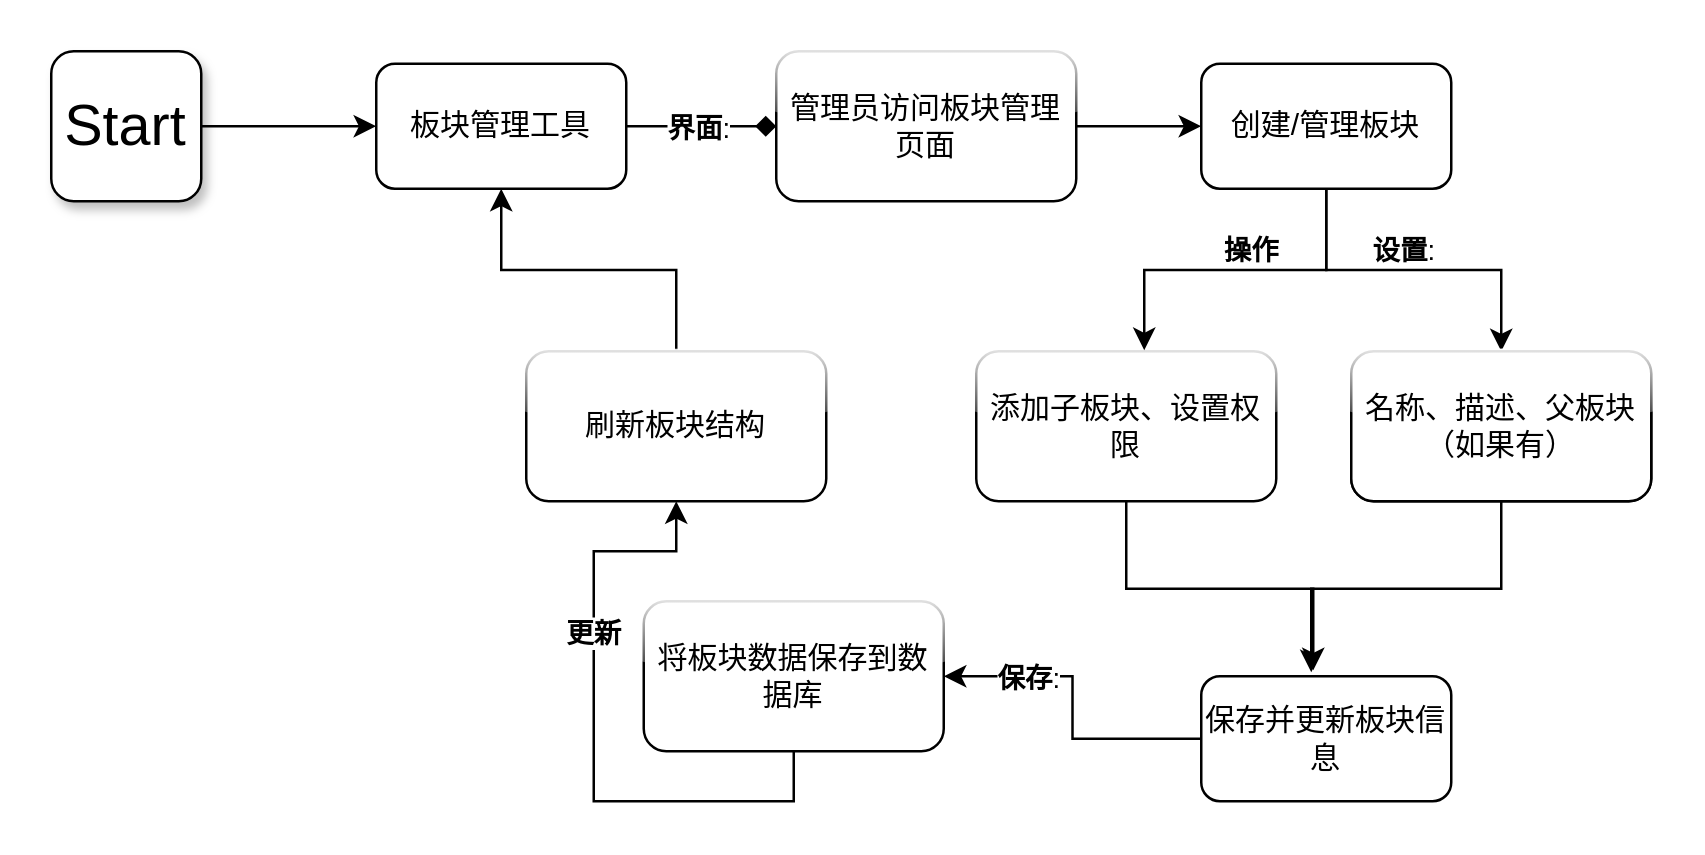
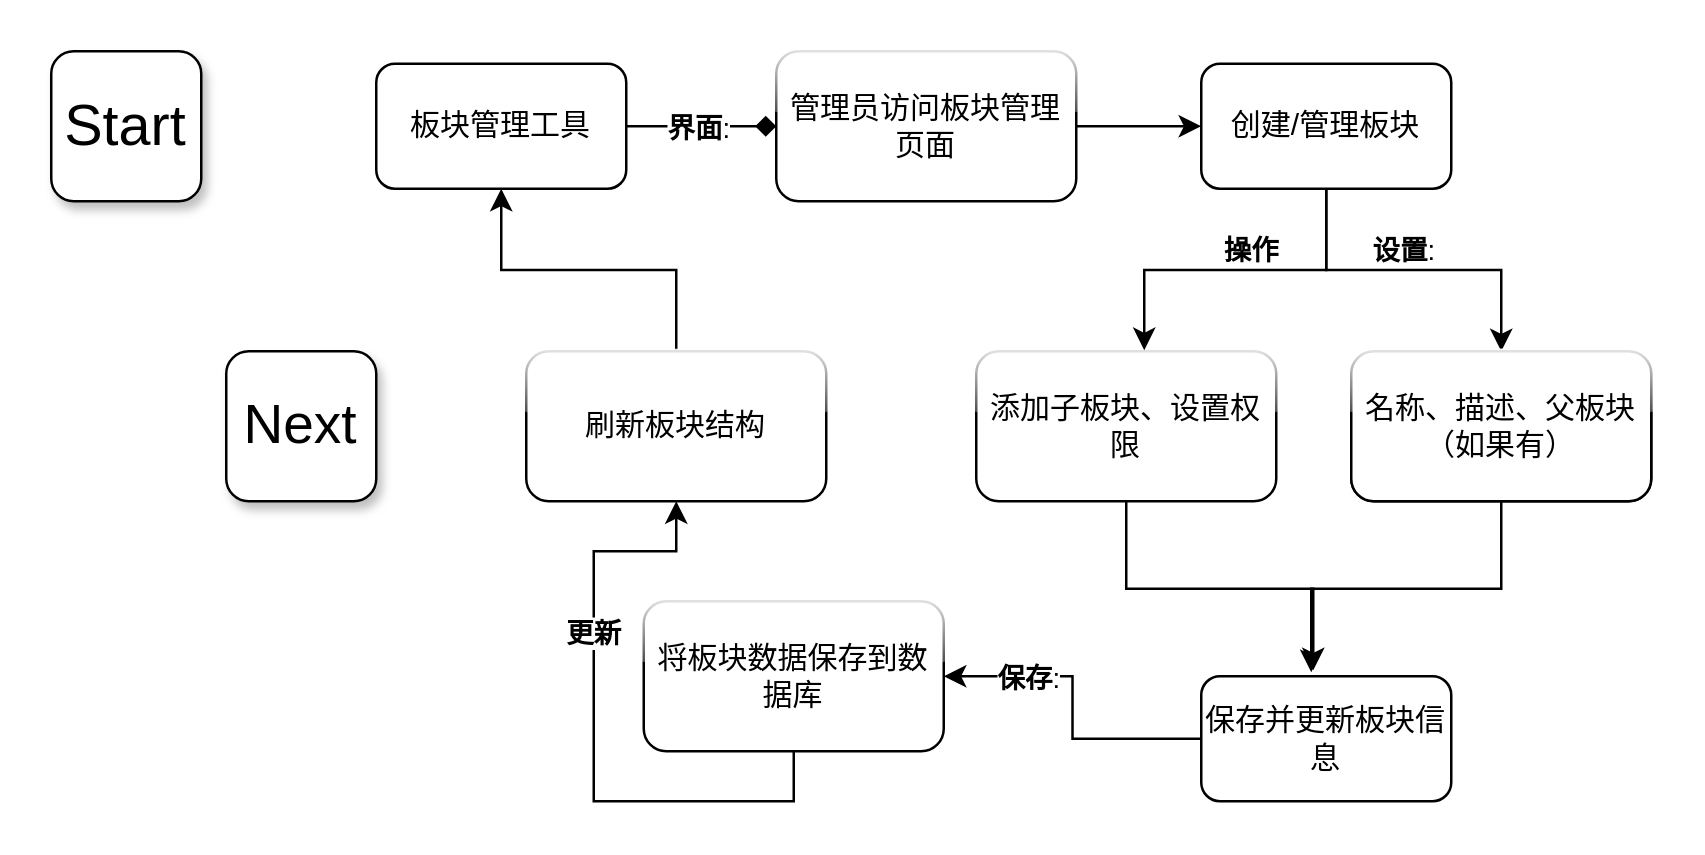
edge "Start" -> "板块管理工具": removed
node "Next": added
